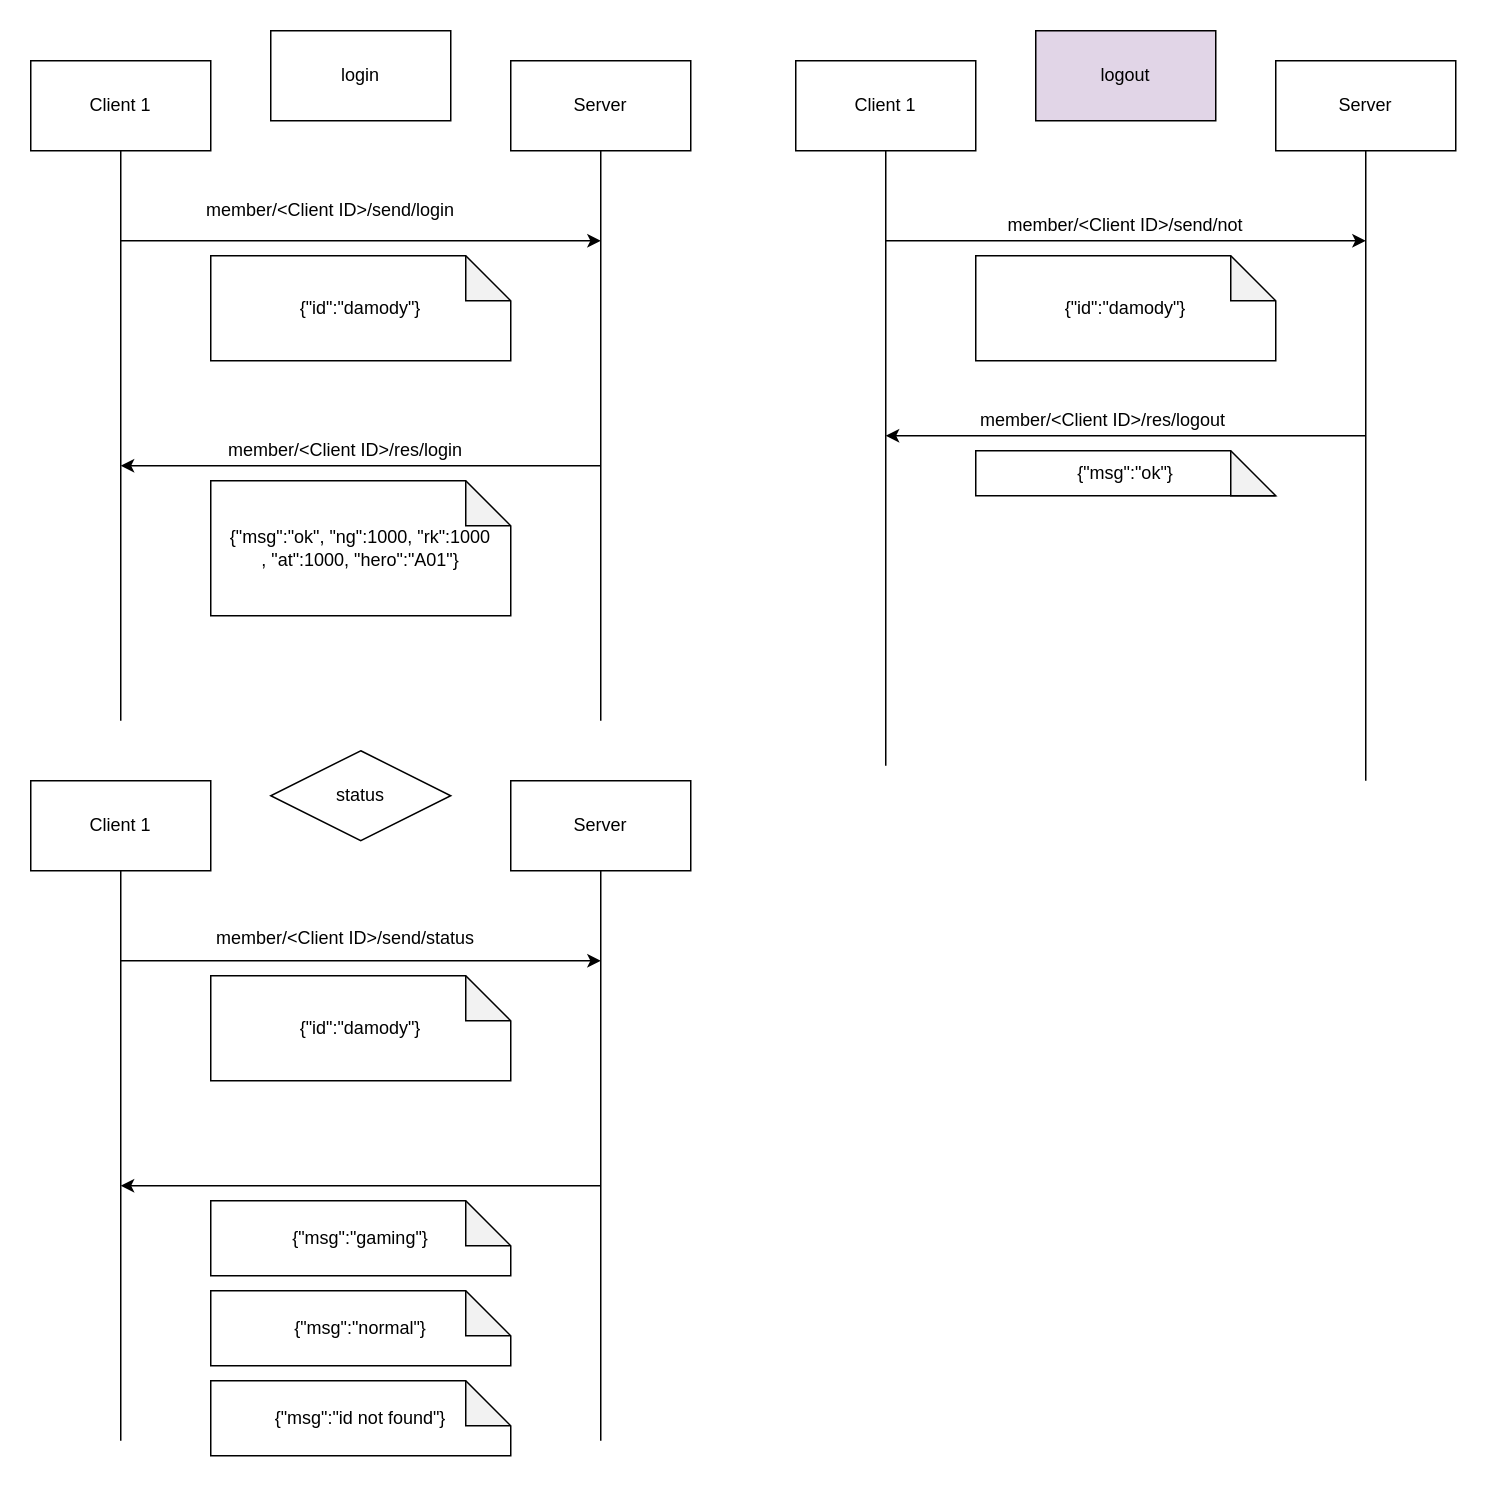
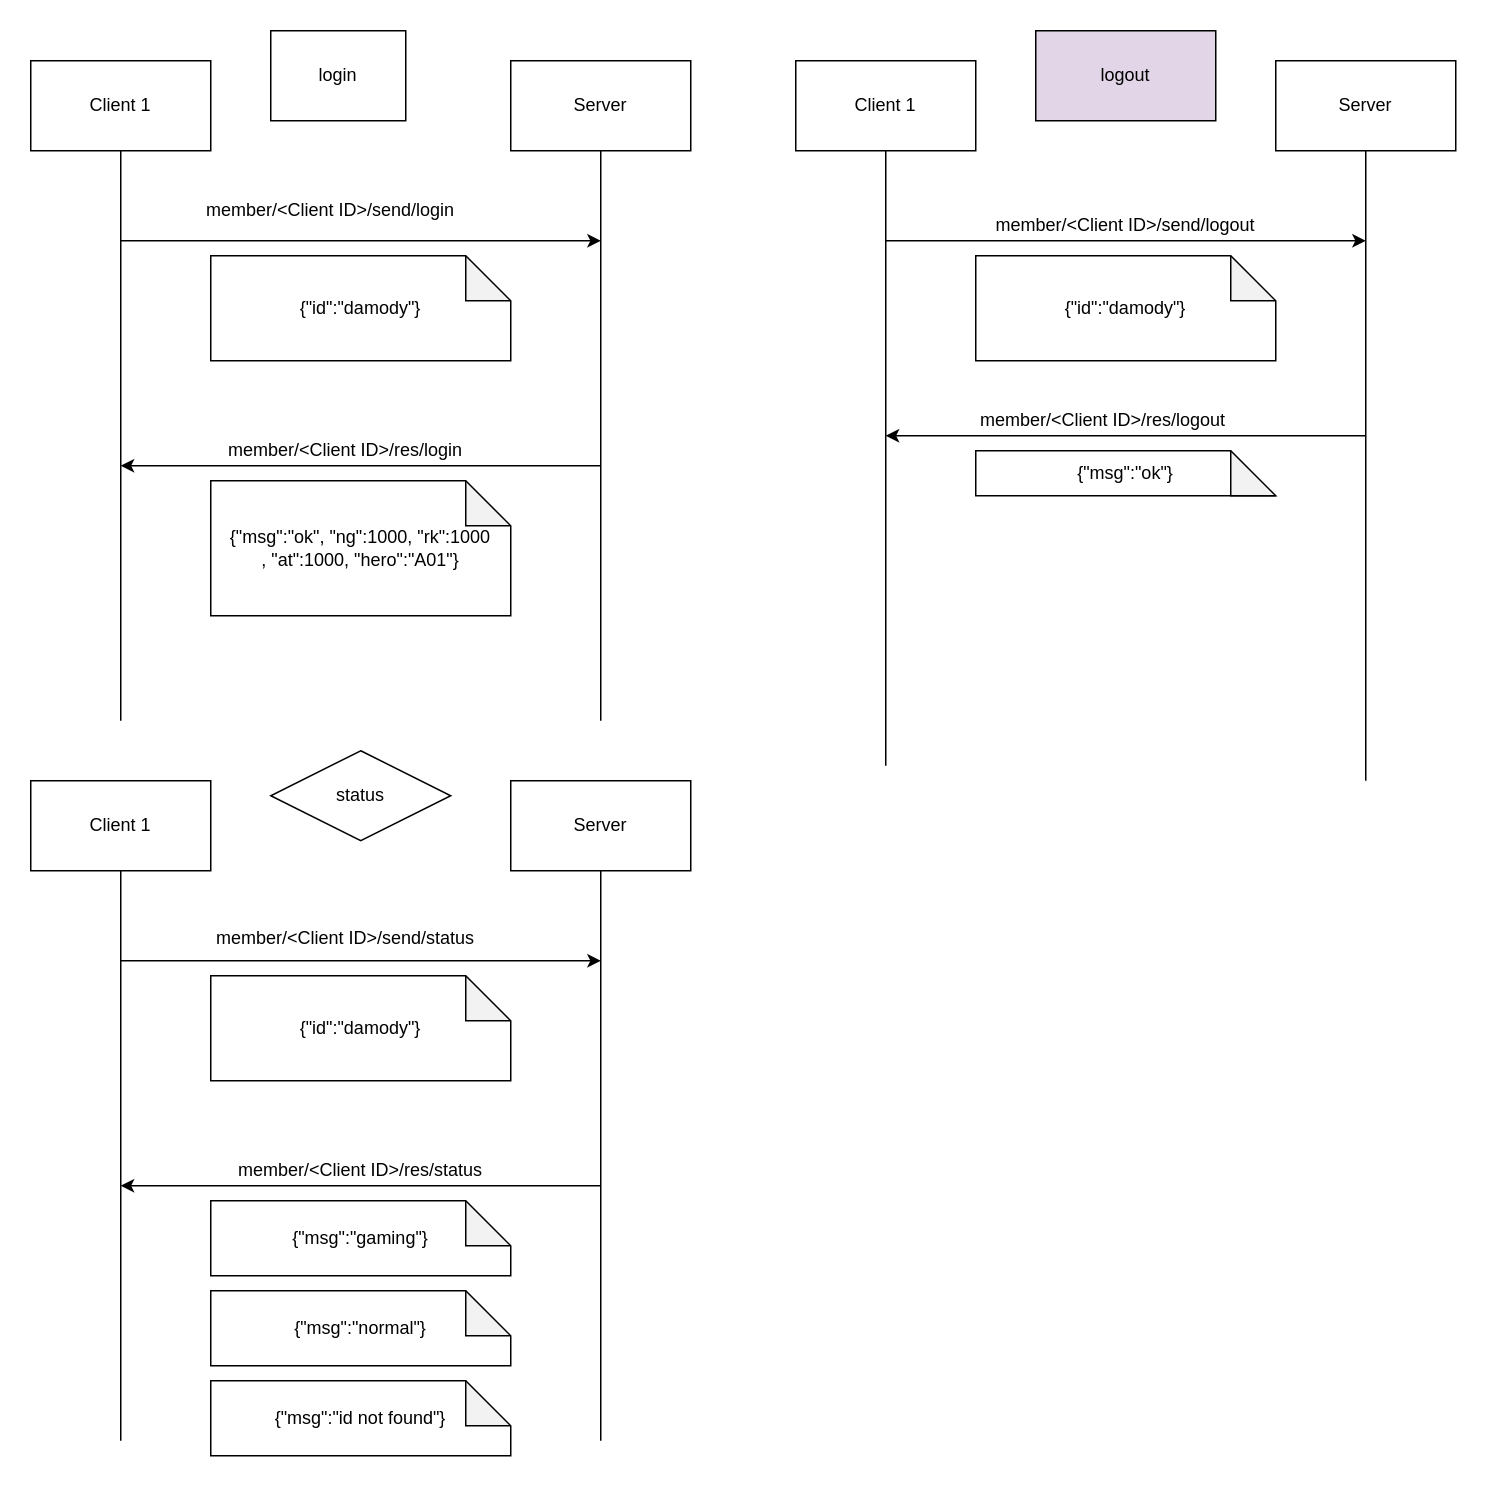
node "login": size 180x90 -> 135x90
node "member/<Client ID>/send/not": label "member/<Client ID>/send/not" -> "member/<Client ID>/send/logout"
node "member/<Client ID>/res/status": added
